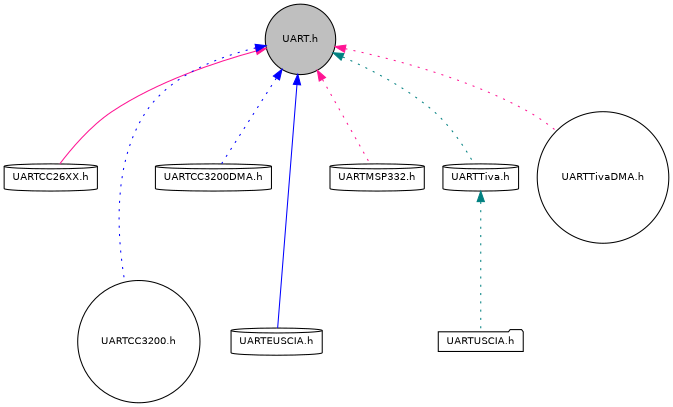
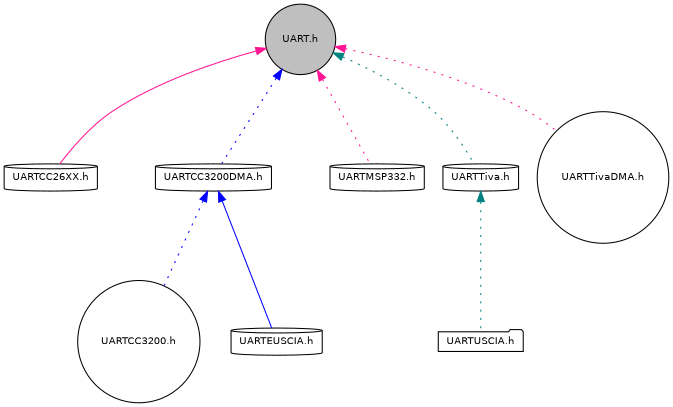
edge "UARTCC3200.h" -> "UART.h": now "UARTCC3200.h" -> "UARTCC3200DMA.h"
edge "UARTEUSCIA.h" -> "UART.h": now "UARTEUSCIA.h" -> "UARTCC3200DMA.h"
